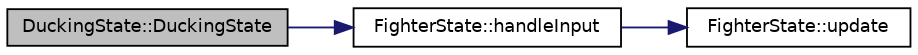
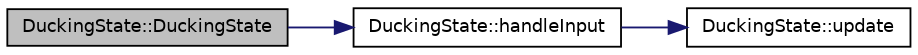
node "FighterState::handleInput": label "FighterState::handleInput" -> "DuckingState::handleInput"
node "FighterState::update": label "FighterState::update" -> "DuckingState::update"
